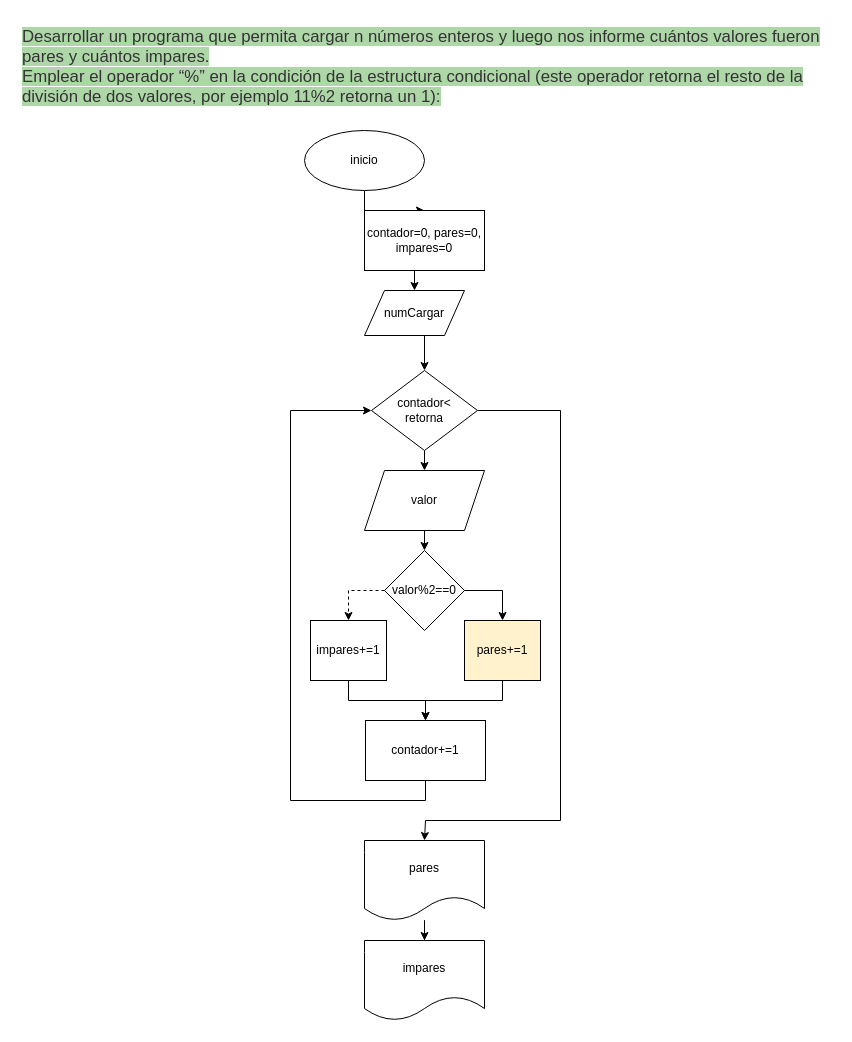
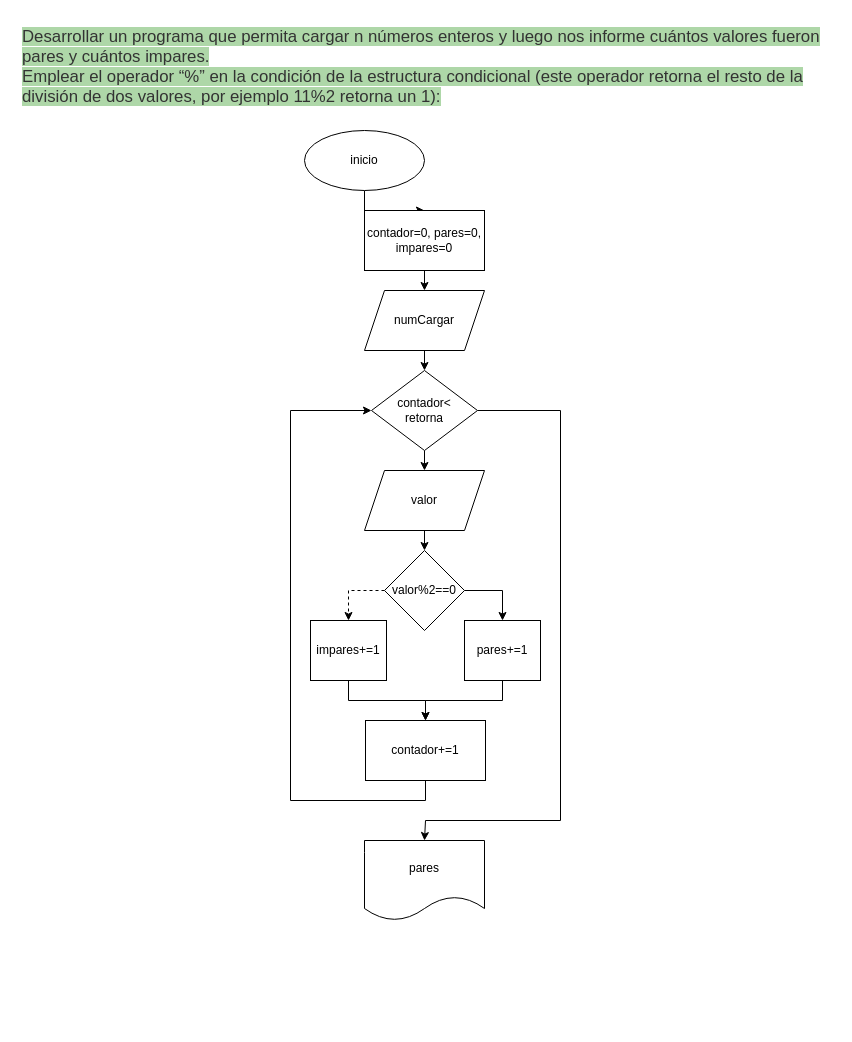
node "numCargar": size 100x45 -> 120x60
node "pares+=1": fillcolor #fff2cc -> #ffffff
edge "pares" -> "impares": removed
node "impares": removed
